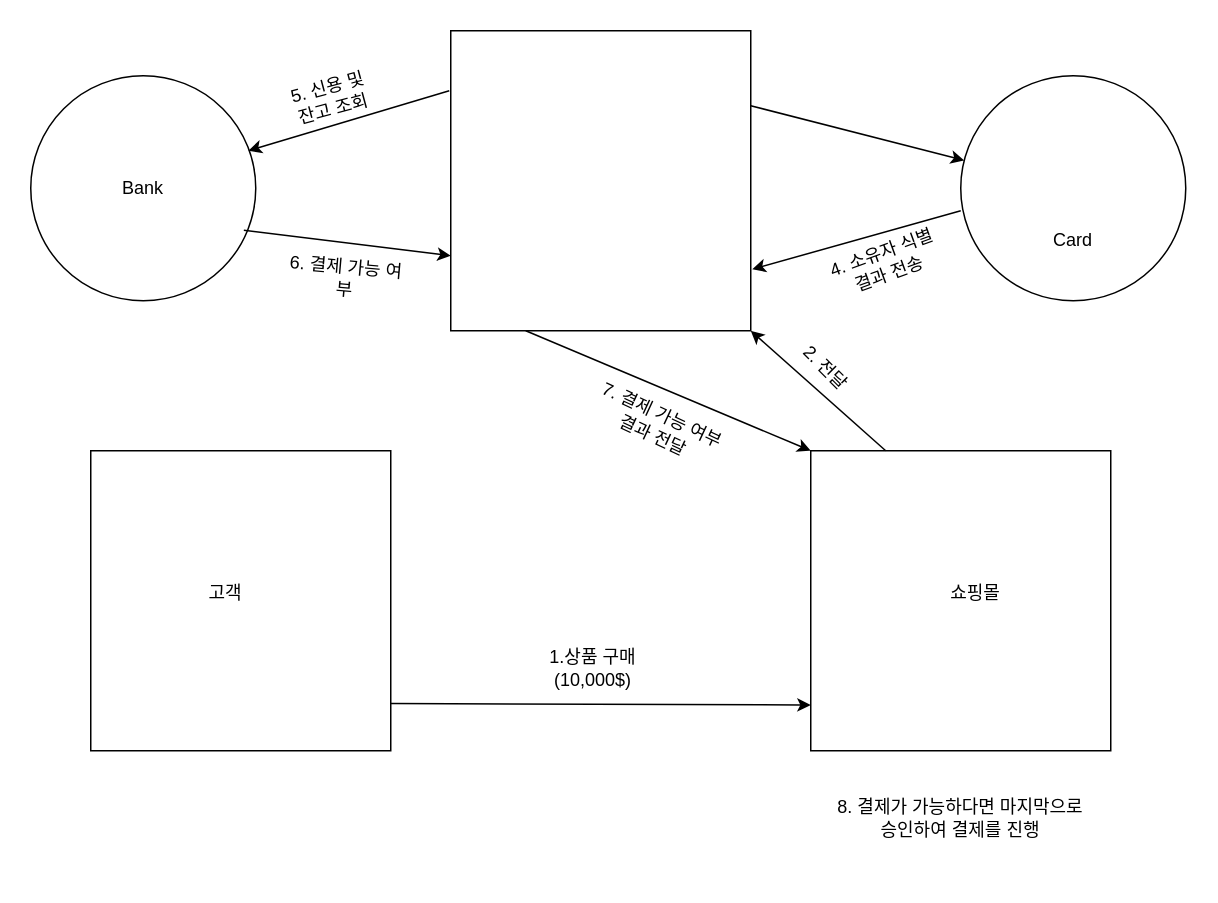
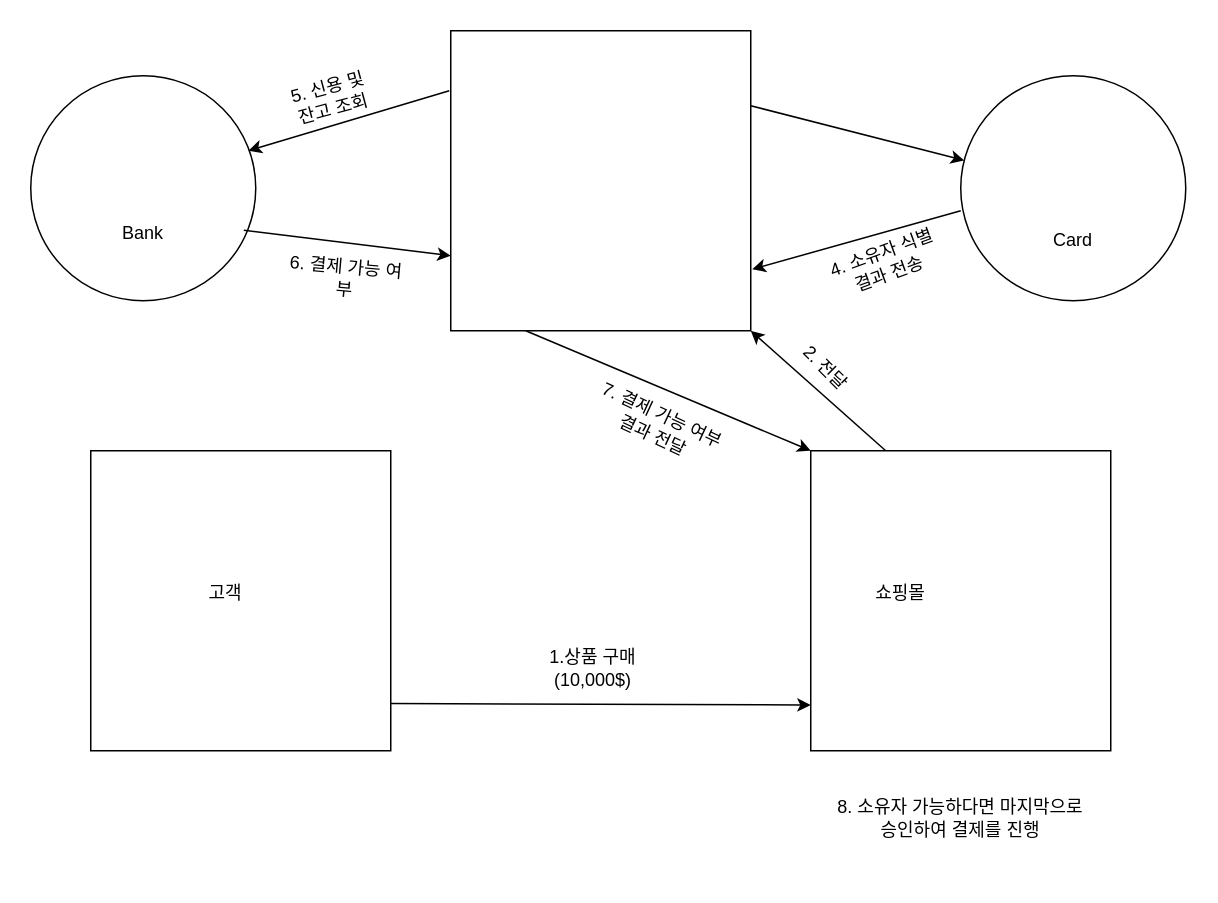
node "Bank": moved (143, 188) -> (143, 233)
node "쇼핑몰": moved (976, 593) -> (901, 593)
node "8. 결제가 가능하다면 마지막으로 승인하여 결제를 진행": label "8. 결제가 가능하다면 마지막으로 승인하여 결제를 진행" -> "8. 소유자 가능하다면 마지막으로 승인하여 결제를 진행"
